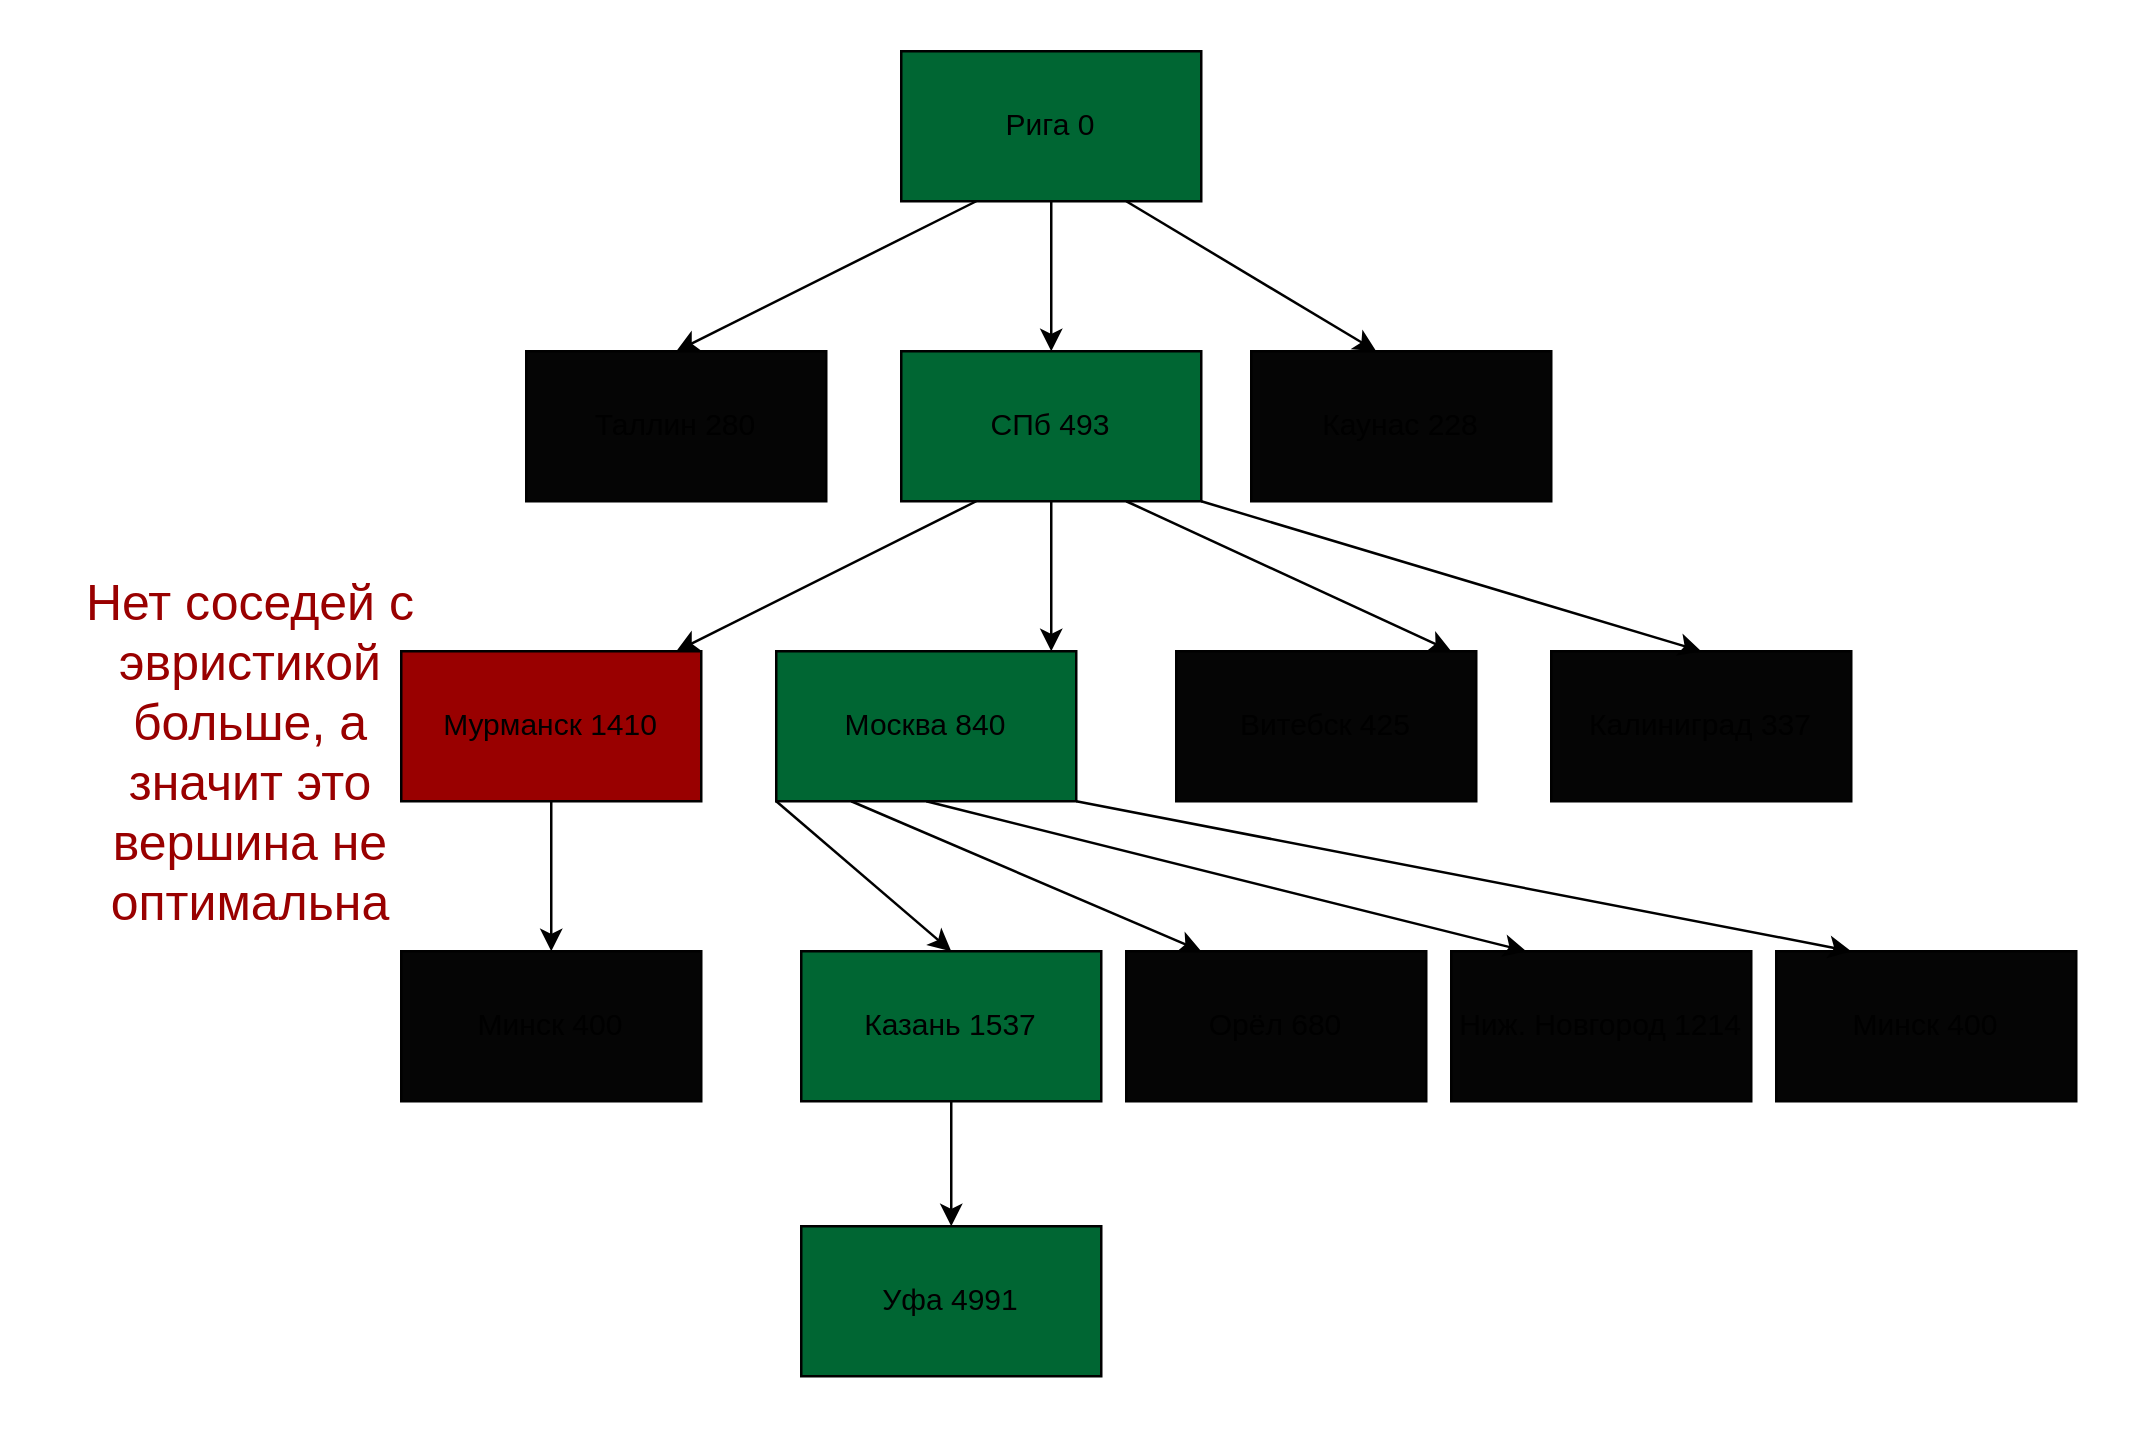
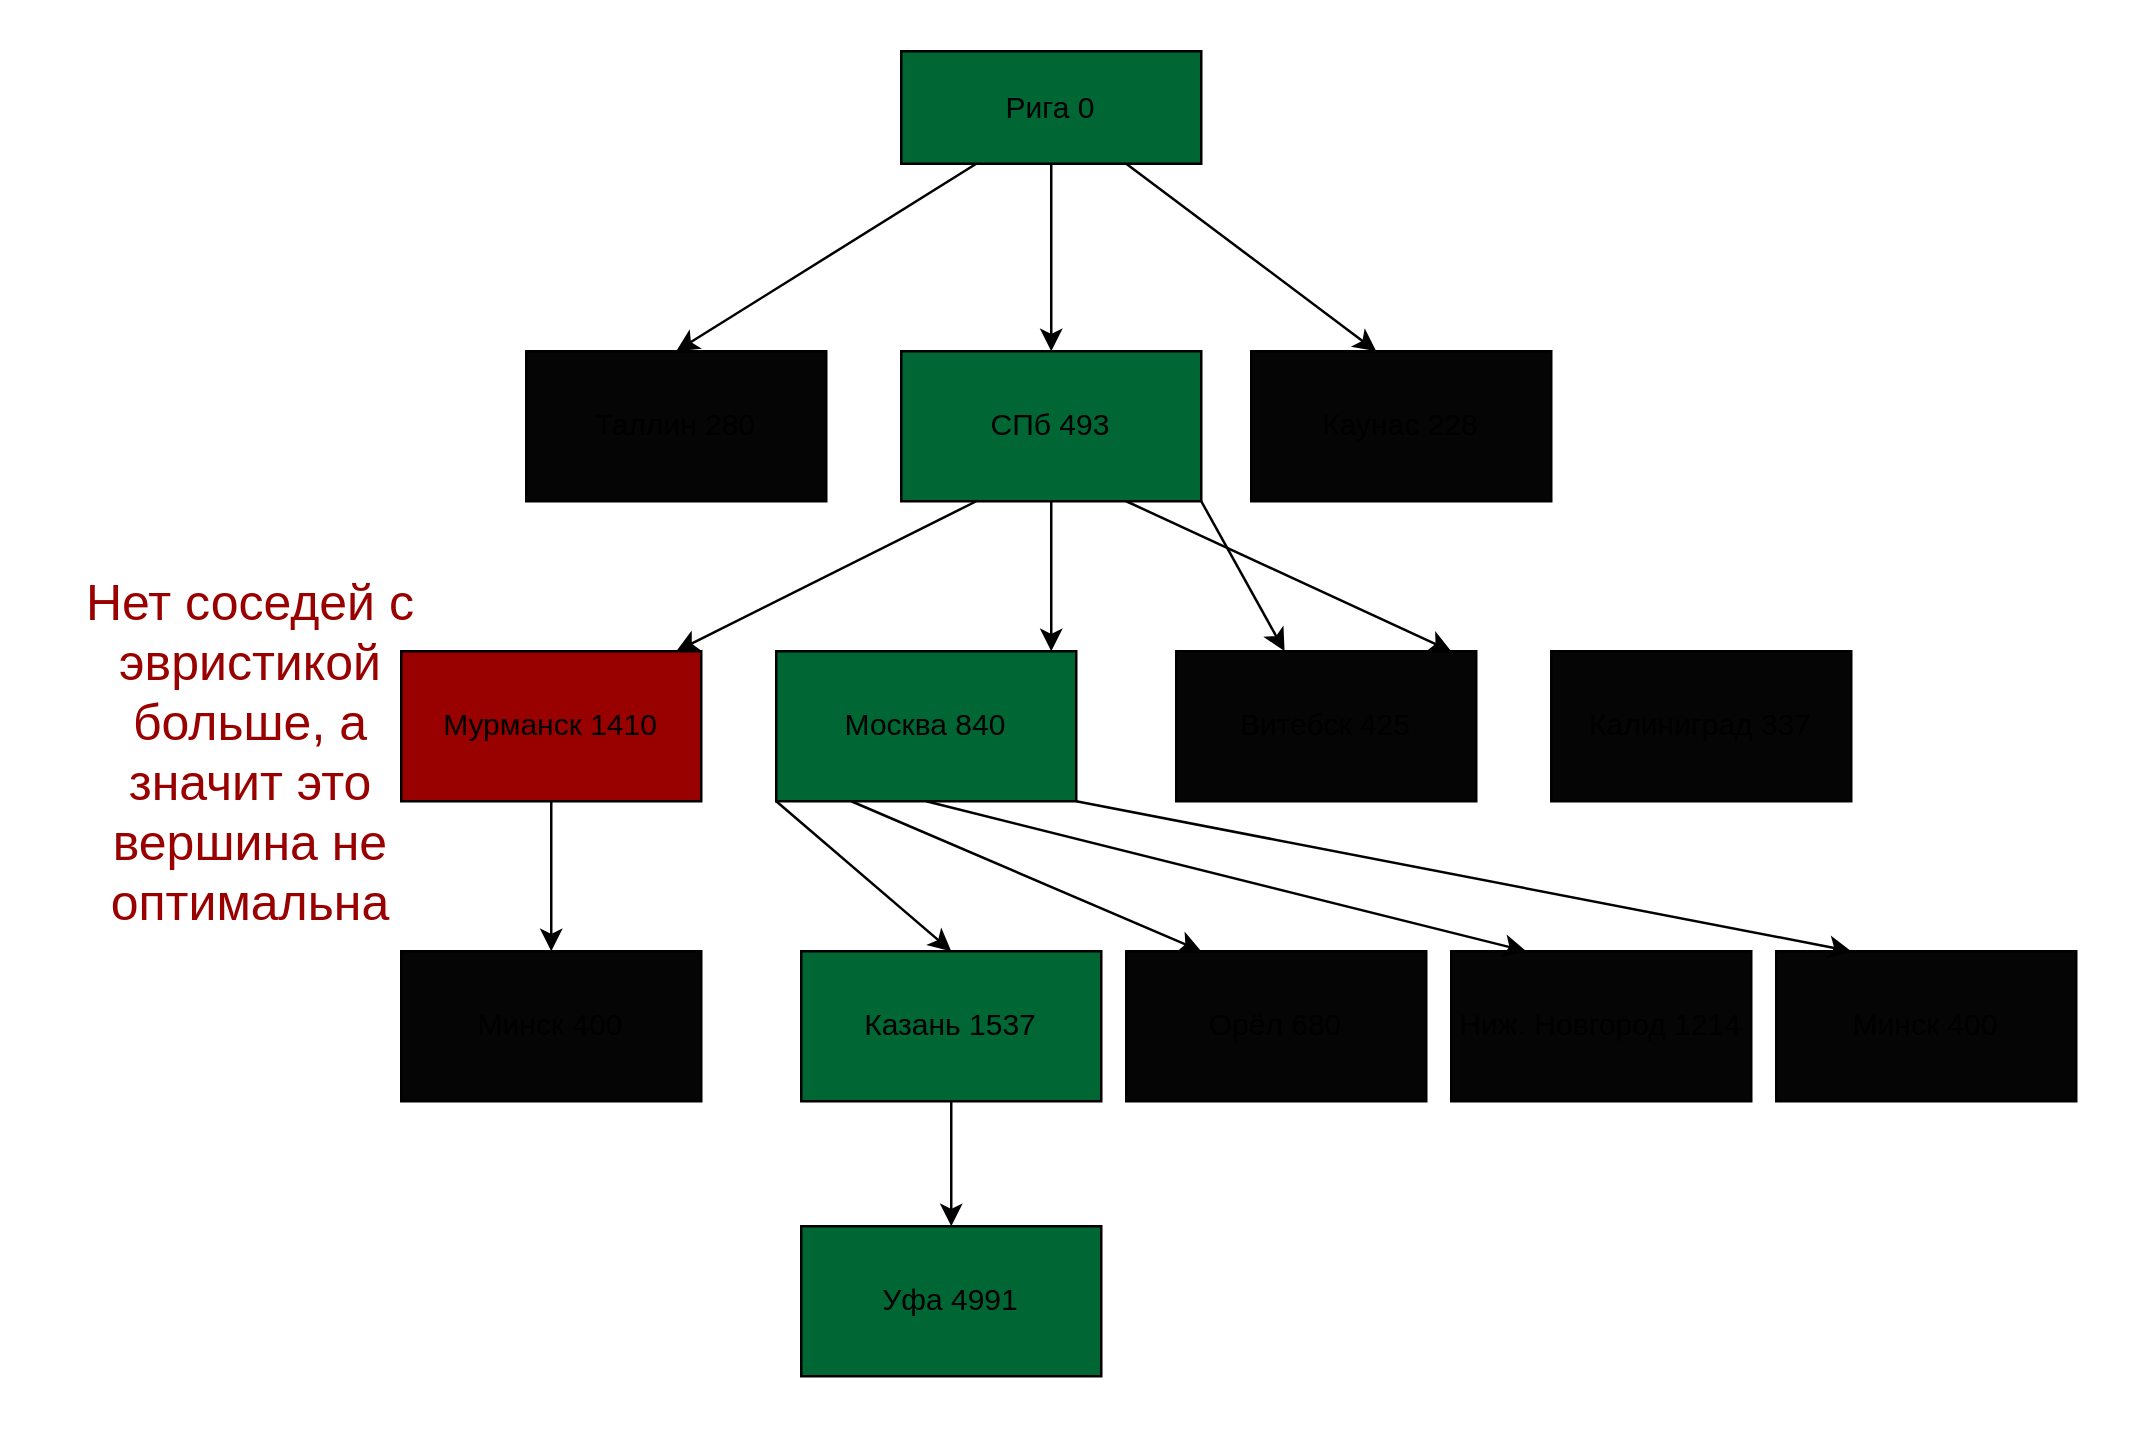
node "Рига 0": size 300x150 -> 300x113
edge "СПб 493" -> "Калиниград 337": now "СПб 493" -> "Витебск 425"
